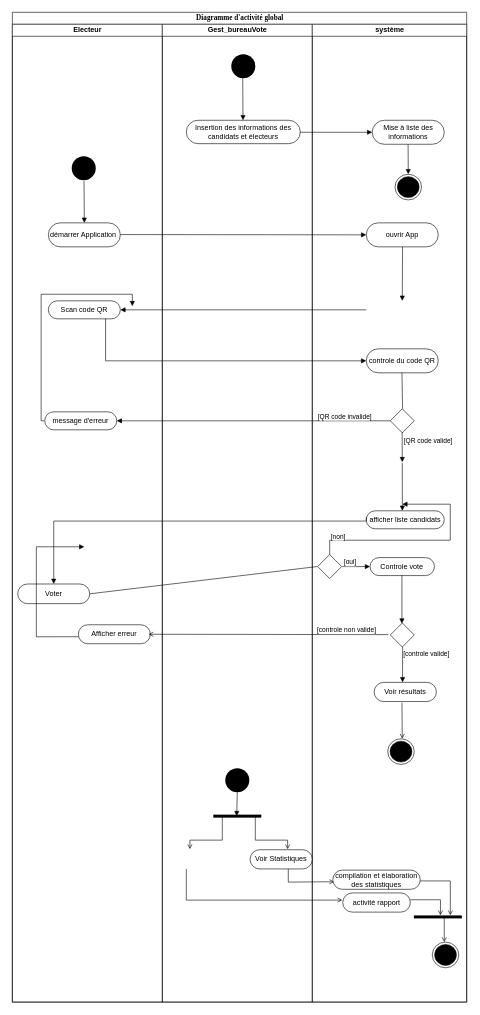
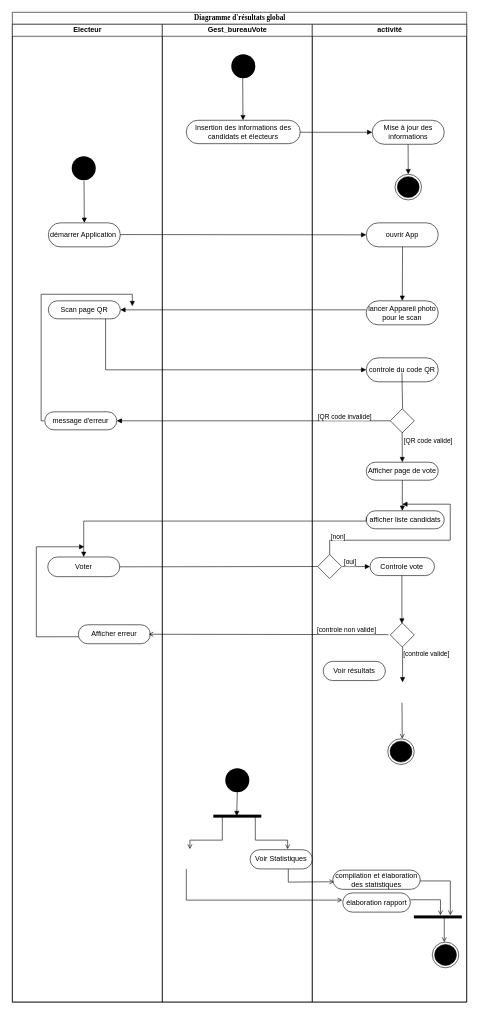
node "Diagramme d'activité global": label "Diagramme d'activité global" -> "Diagramme d'résultats global"
node "système": label "système" -> "activité"
node "Mise à liste des informations": label "Mise à liste des informations" -> "Mise à jour des informations"
node "Scan code QR": label "Scan code QR" -> "Scan page QR"
node "lancer Appareil photo pour le scan": added
node "controle du code QR": moved (402, 361) -> (402, 370)
node "Afficher page de vote": added
node "Voter": moved (54, 594) -> (84, 567)
node "Voir résultats": moved (405, 692) -> (354, 671)
node "activité rapport": label "activité rapport" -> "élaboration rapport"
